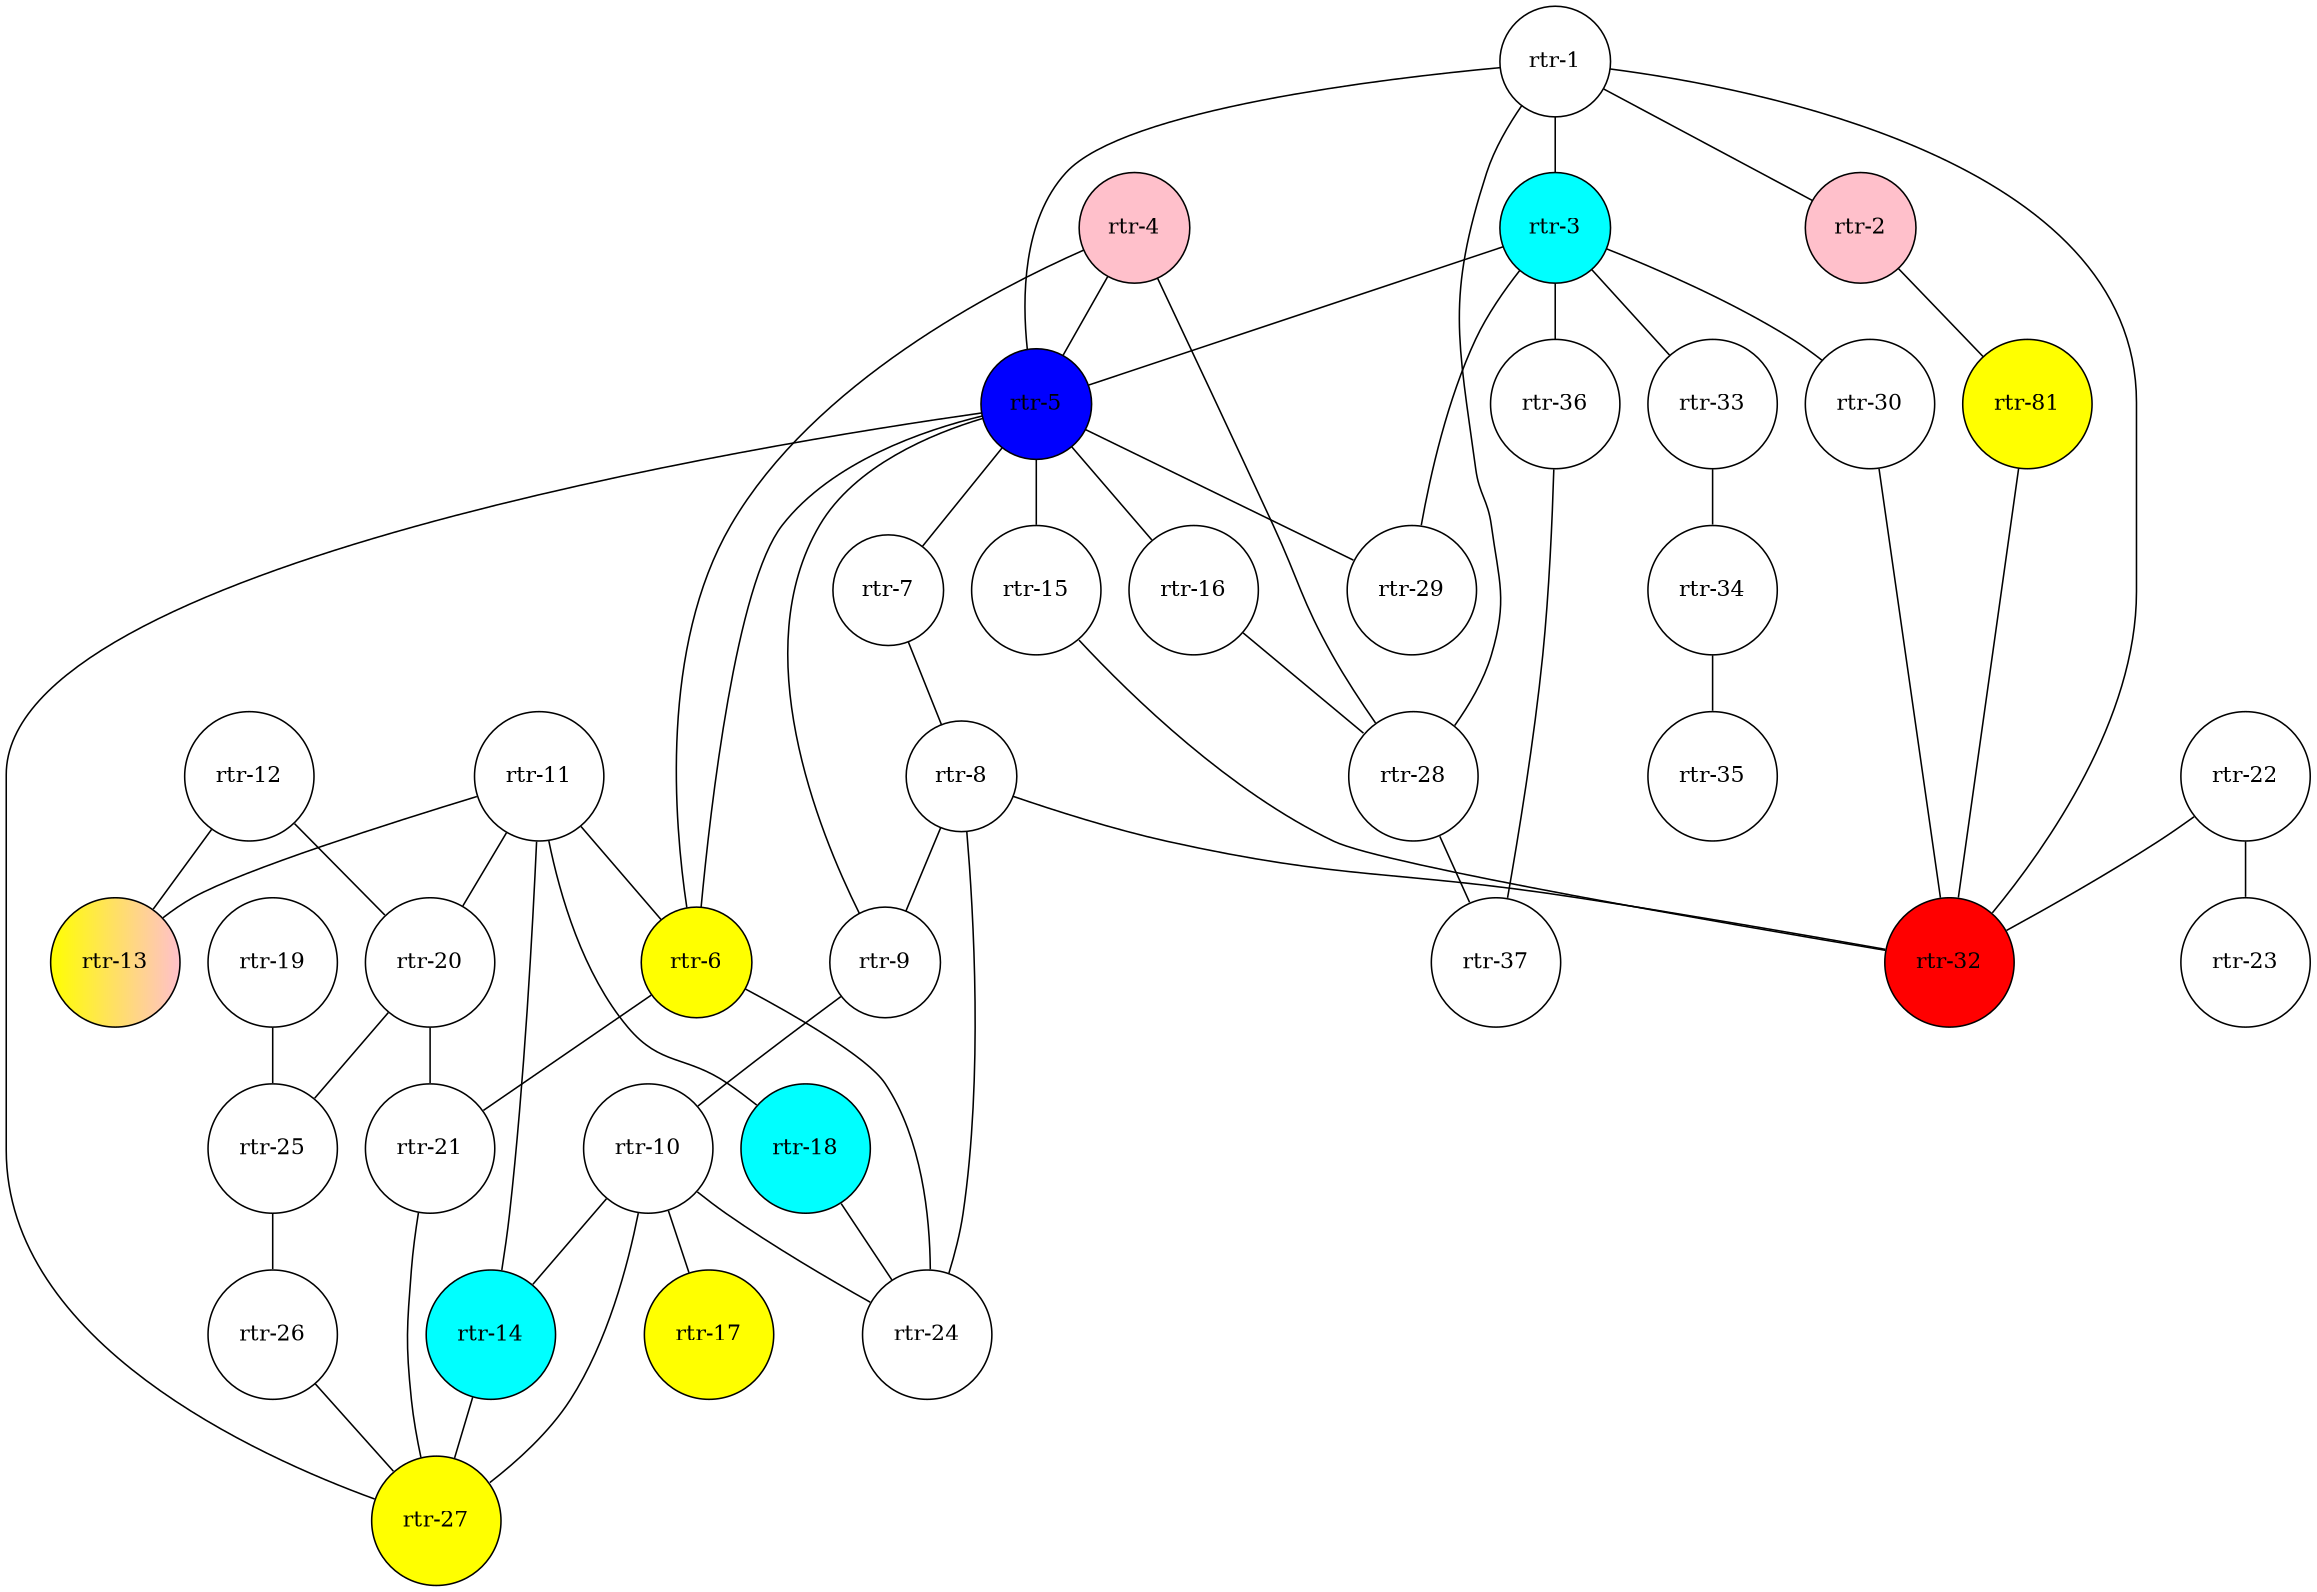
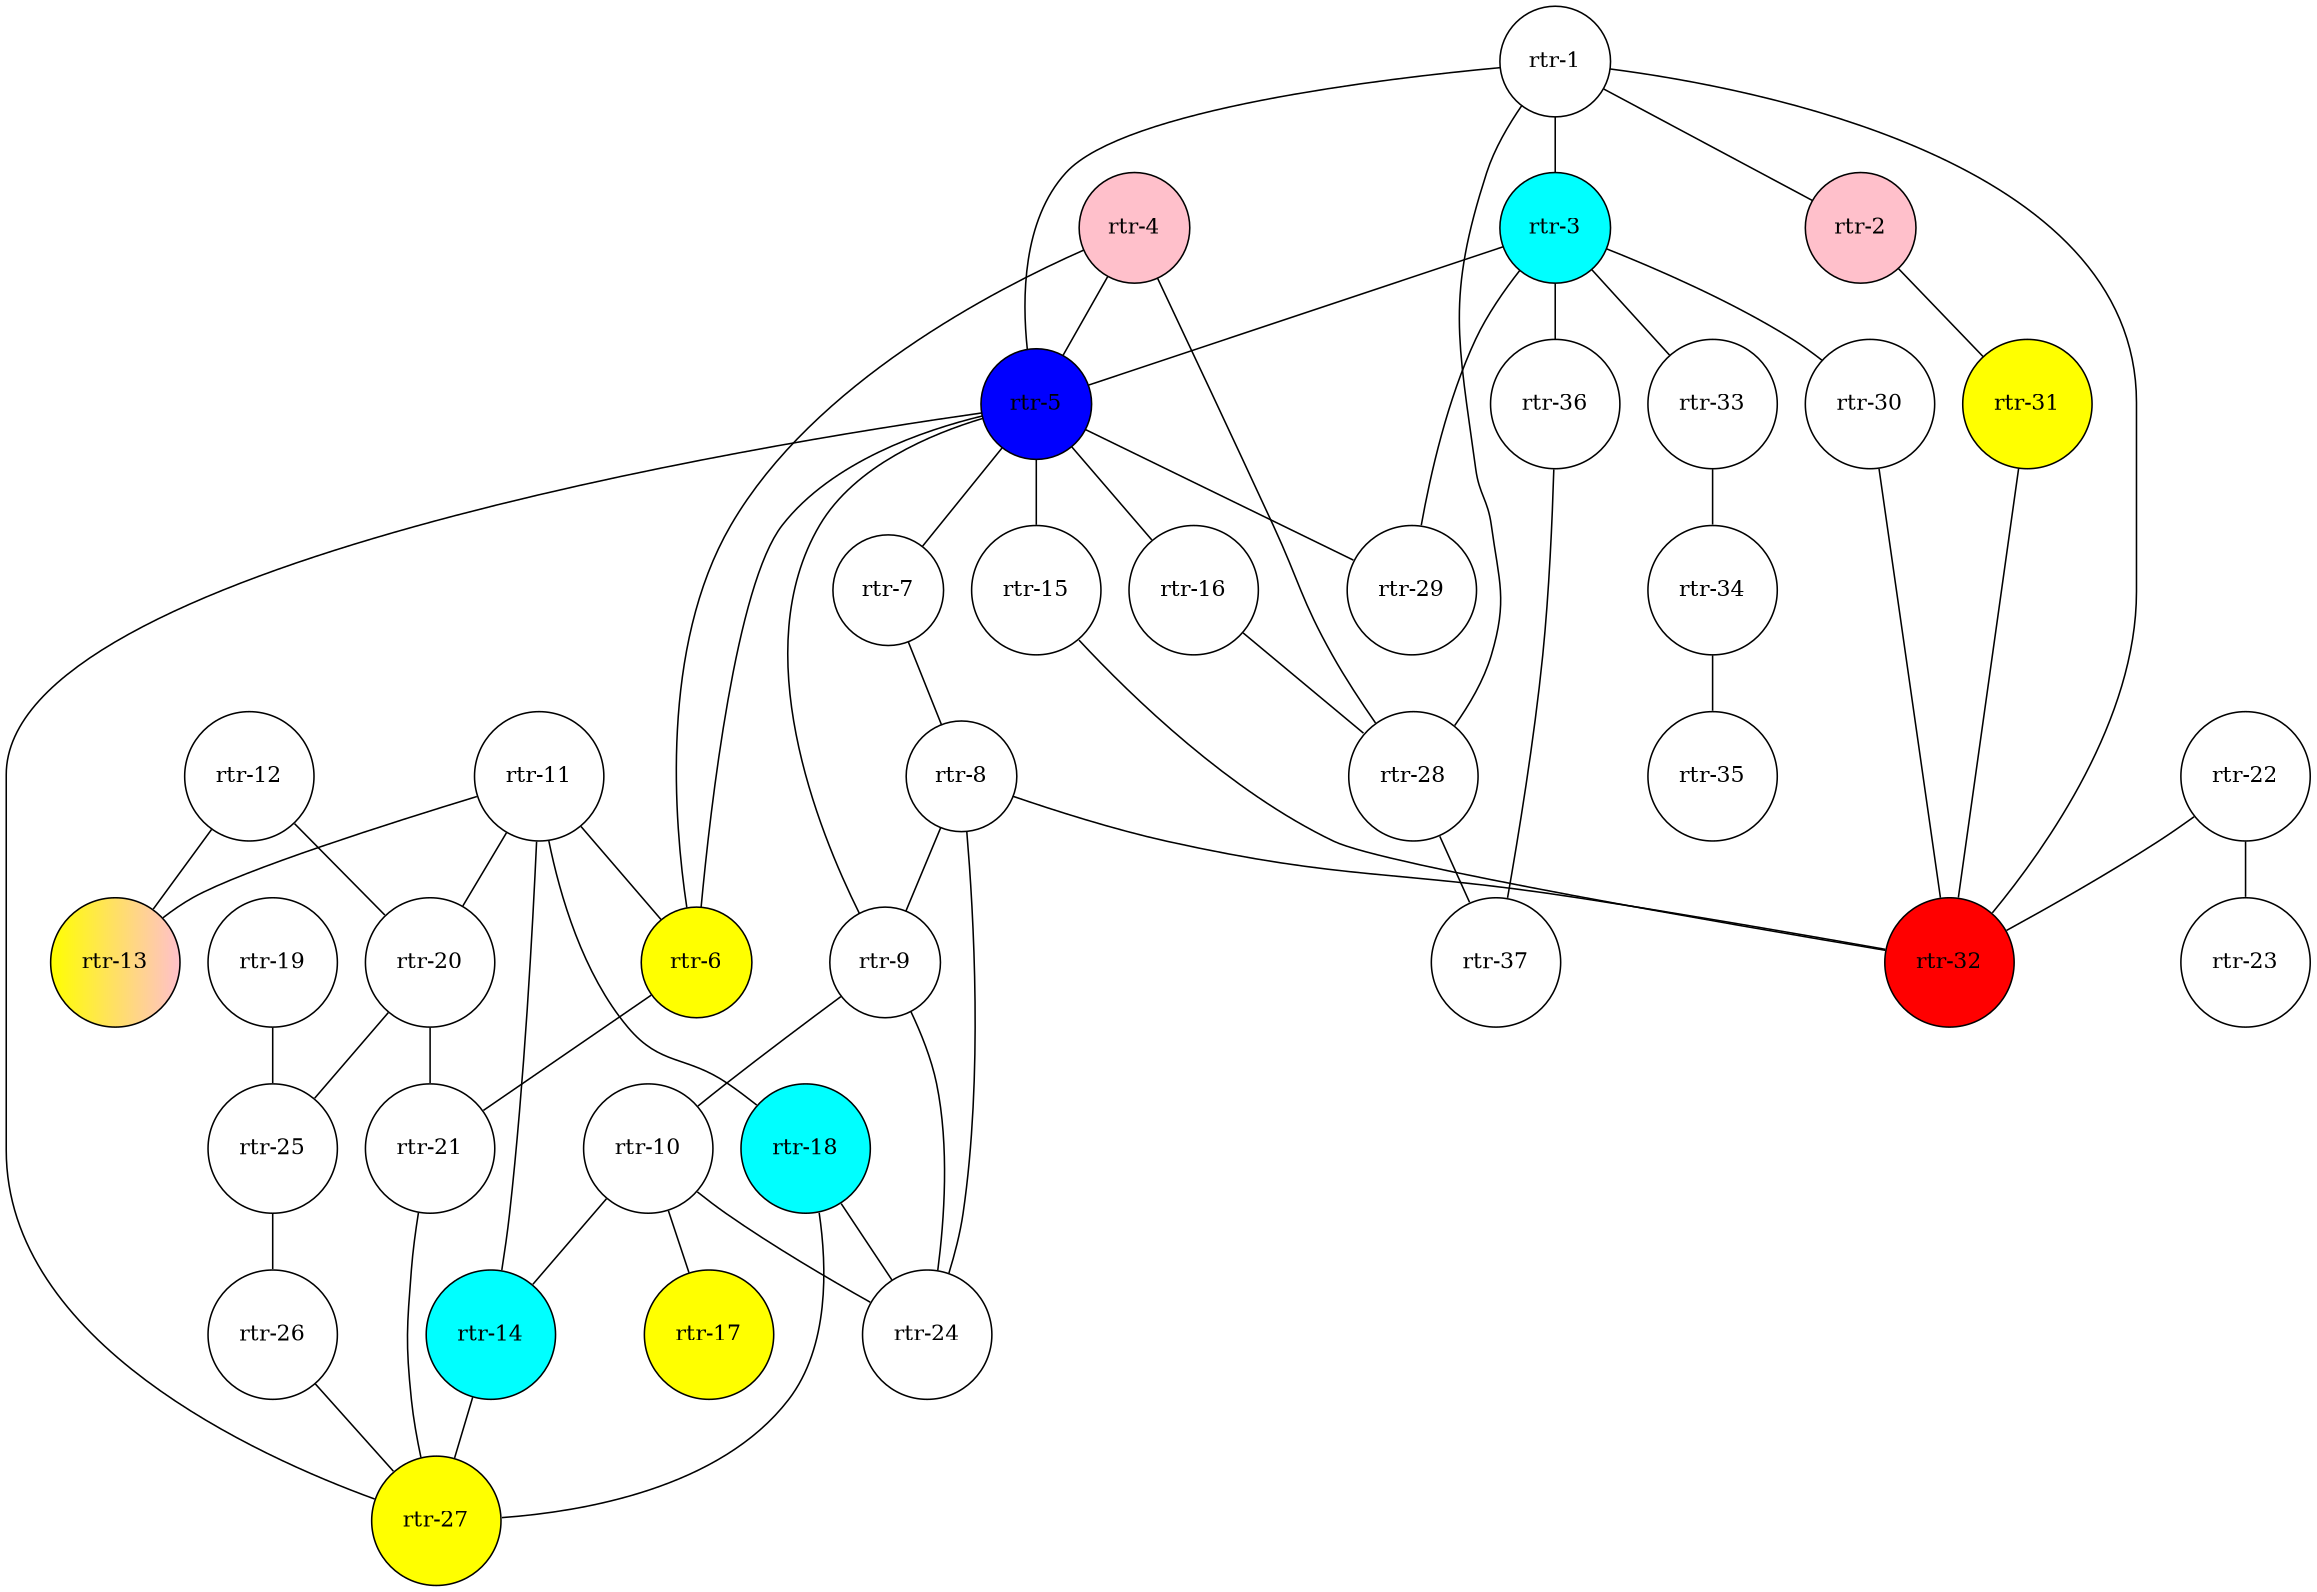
node "rtr-81": label "rtr-81" -> "rtr-31"
edge "rtr-6" -- "rtr-24": now "rtr-9" -- "rtr-24"
edge "rtr-10" -- "rtr-27": now "rtr-18" -- "rtr-27"
